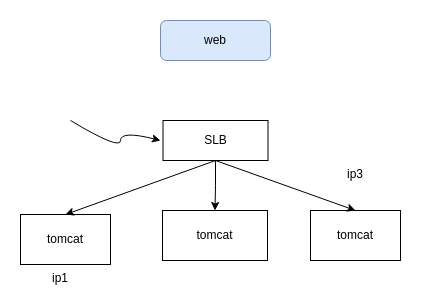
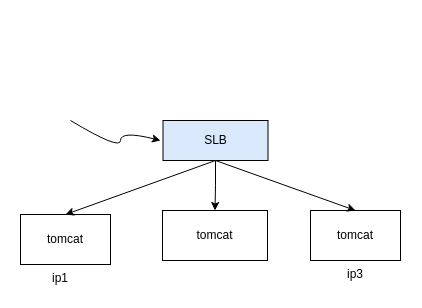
node "web": removed
node "SLB": fillcolor #ffffff -> #dae8fc
node "ip3": moved (356, 175) -> (356, 275)
